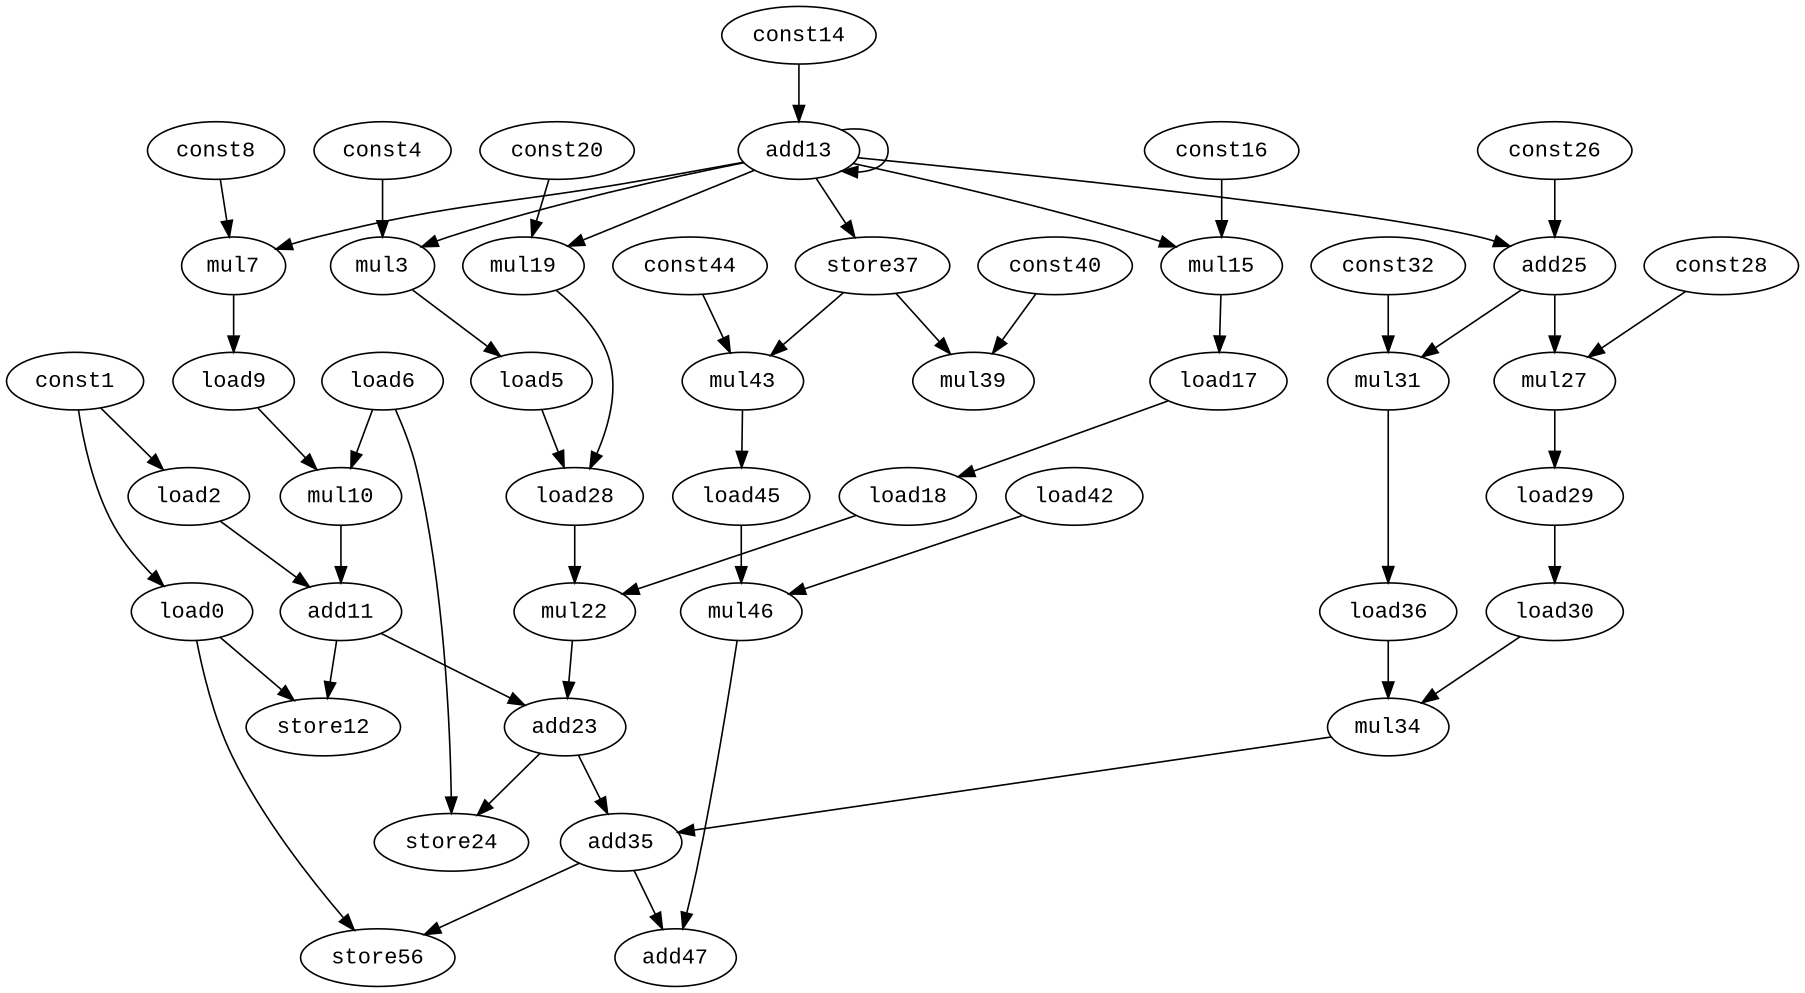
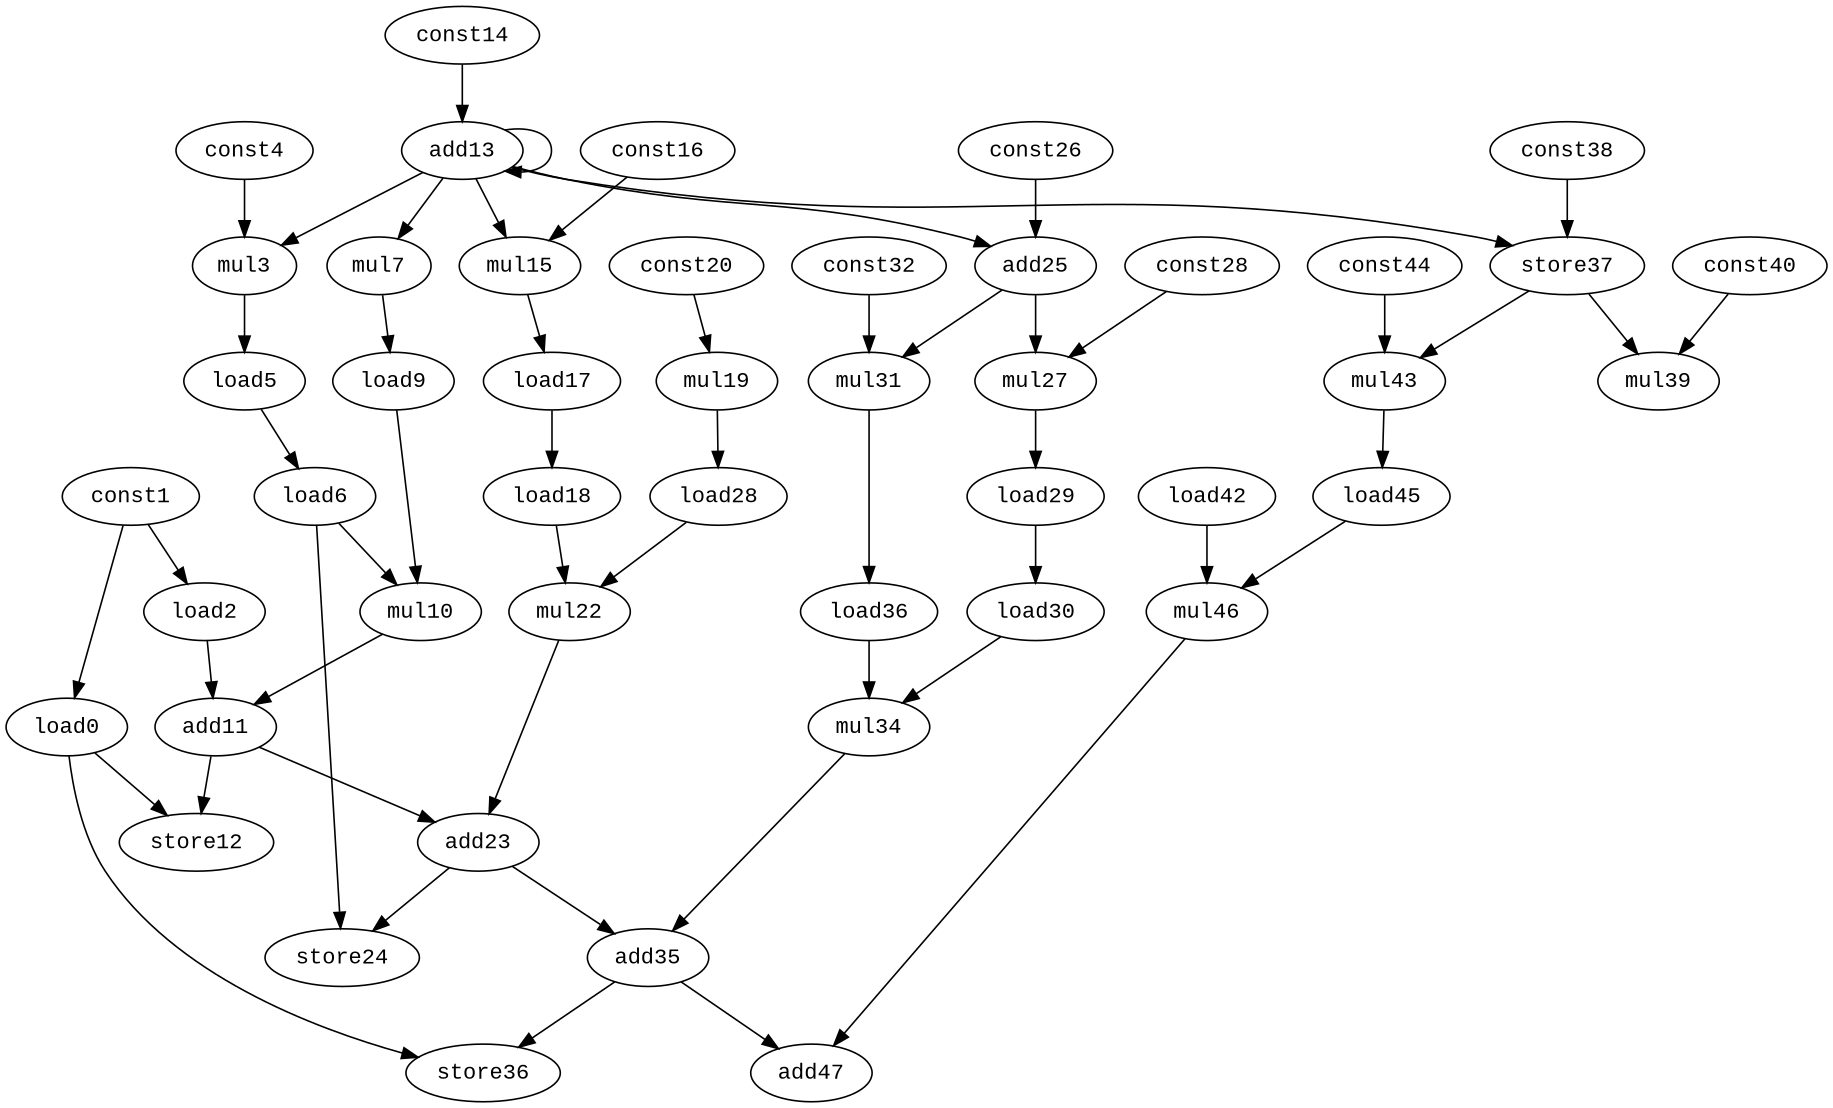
node "const8": removed
node "const38": added
edge "add13" -> "mul19": removed
edge "load5" -> "load28": now "load5" -> "load6"
node "store56": label "store56" -> "store36"
